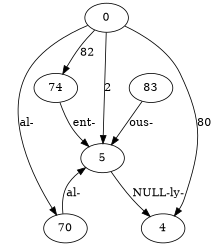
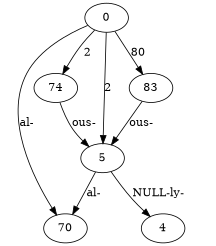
edge "0" -> "74": label "82" -> "2"
edge "0" -> "4": now "0" -> "83"
edge "74" -> "5": label "ent-" -> "ous-"
edge "70" -> "5": reversed
